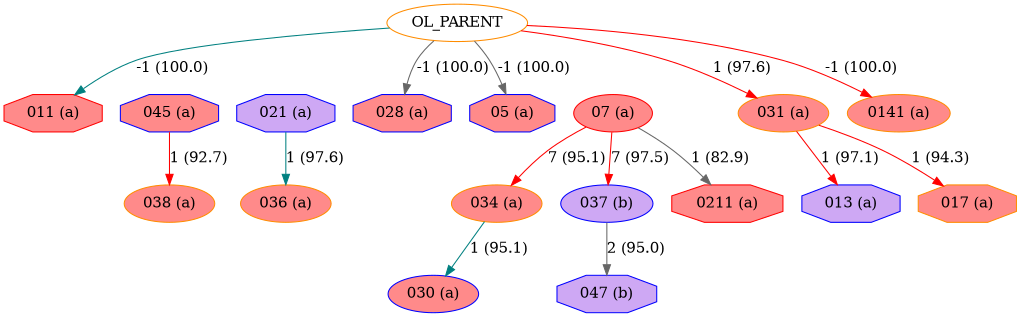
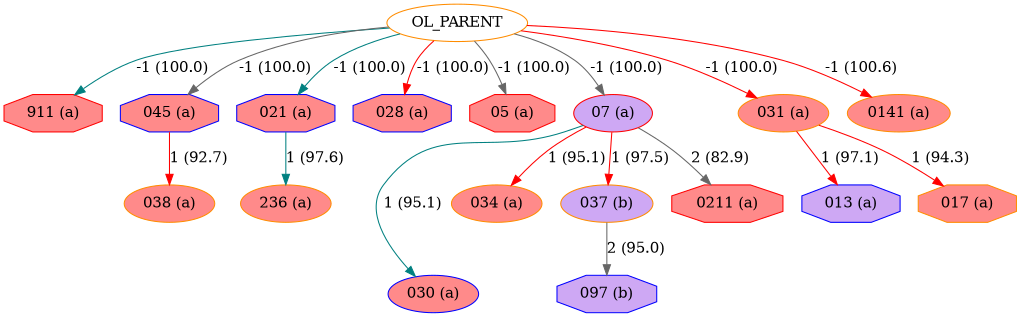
edge "OL_PARENT" -> "045 (a)": added, label "-1 (100.0)"
edge "OL_PARENT" -> "021 (a)": added, label "-1 (100.0)"
edge "OL_PARENT" -> "07 (a)": added, label "-1 (100.0)"
edge "OL_PARENT" -> "028 (a)": color gray40 -> red
edge "OL_PARENT" -> "031 (a)": label "1 (97.6)" -> "-1 (100.0)"
edge "OL_PARENT" -> "0141 (a)": label "-1 (100.0)" -> "-1 (100.6)"
node "011 (a)": label "011 (a)" -> "911 (a)"
node "021 (a)": fillcolor #cea8f4 -> #ff8a8a
node "05 (a)": color blue -> red
node "07 (a)": fillcolor #ff8a8a -> #cea8f4
edge "07 (a)" -> "034 (a)": label "7 (95.1)" -> "1 (95.1)"
edge "07 (a)" -> "037 (b)": label "7 (97.5)" -> "1 (97.5)"
edge "07 (a)" -> "0211 (a)": label "1 (82.9)" -> "2 (82.9)"
node "036 (a)": label "036 (a)" -> "236 (a)"
node "037 (b)": color blue -> darkorange
edge "034 (a)" -> "030 (a)": now "07 (a)" -> "030 (a)"
node "047 (b)": label "047 (b)" -> "097 (b)"
